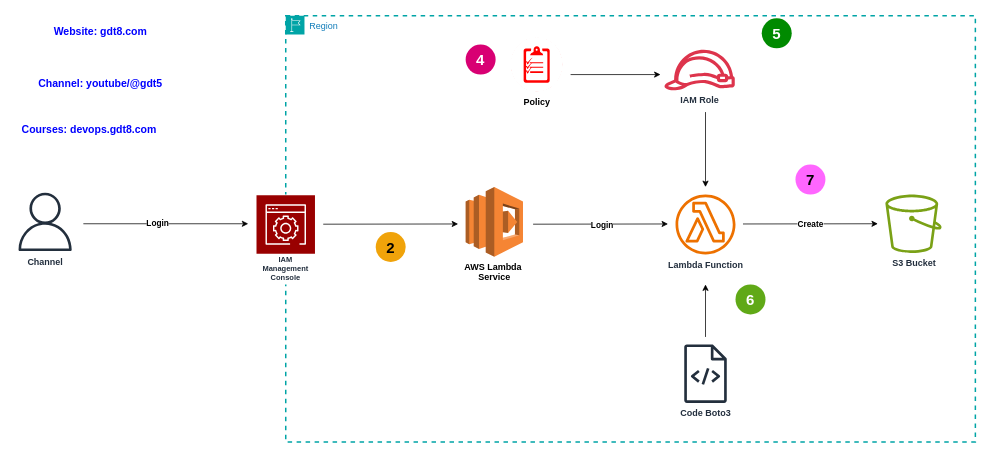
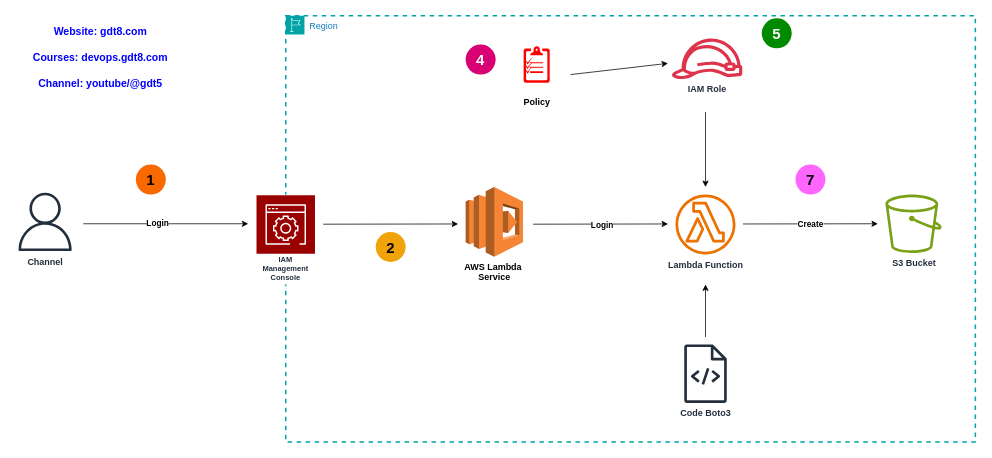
node "IAM Role": moved (699, 70) -> (707, 59)
node "Courses: devops.gdt8.com": moved (89, 129) -> (100, 58)
node "1": added
node "6": removed
